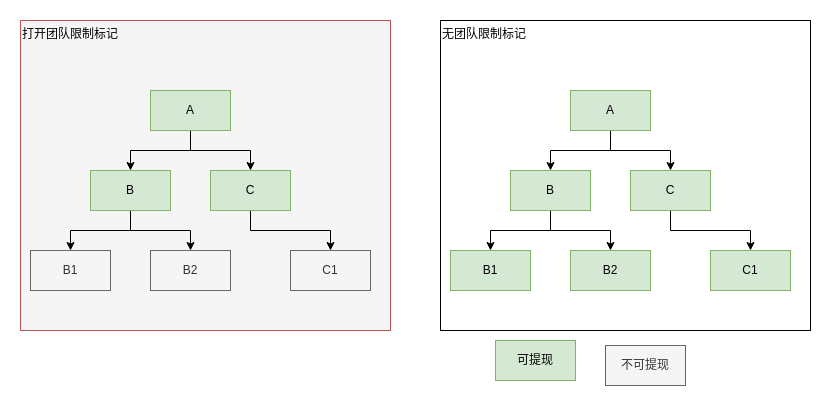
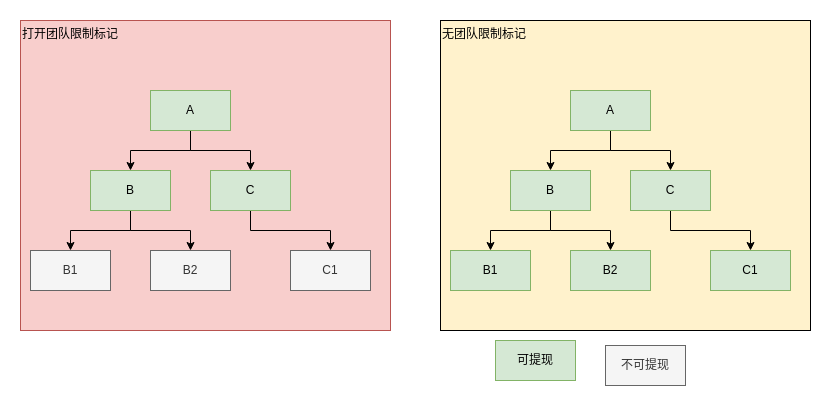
node "打开团队限制标记": fillcolor #f5f5f5 -> #f8cecc
node "无团队限制标记": fillcolor #ffffff -> #fff2cc
